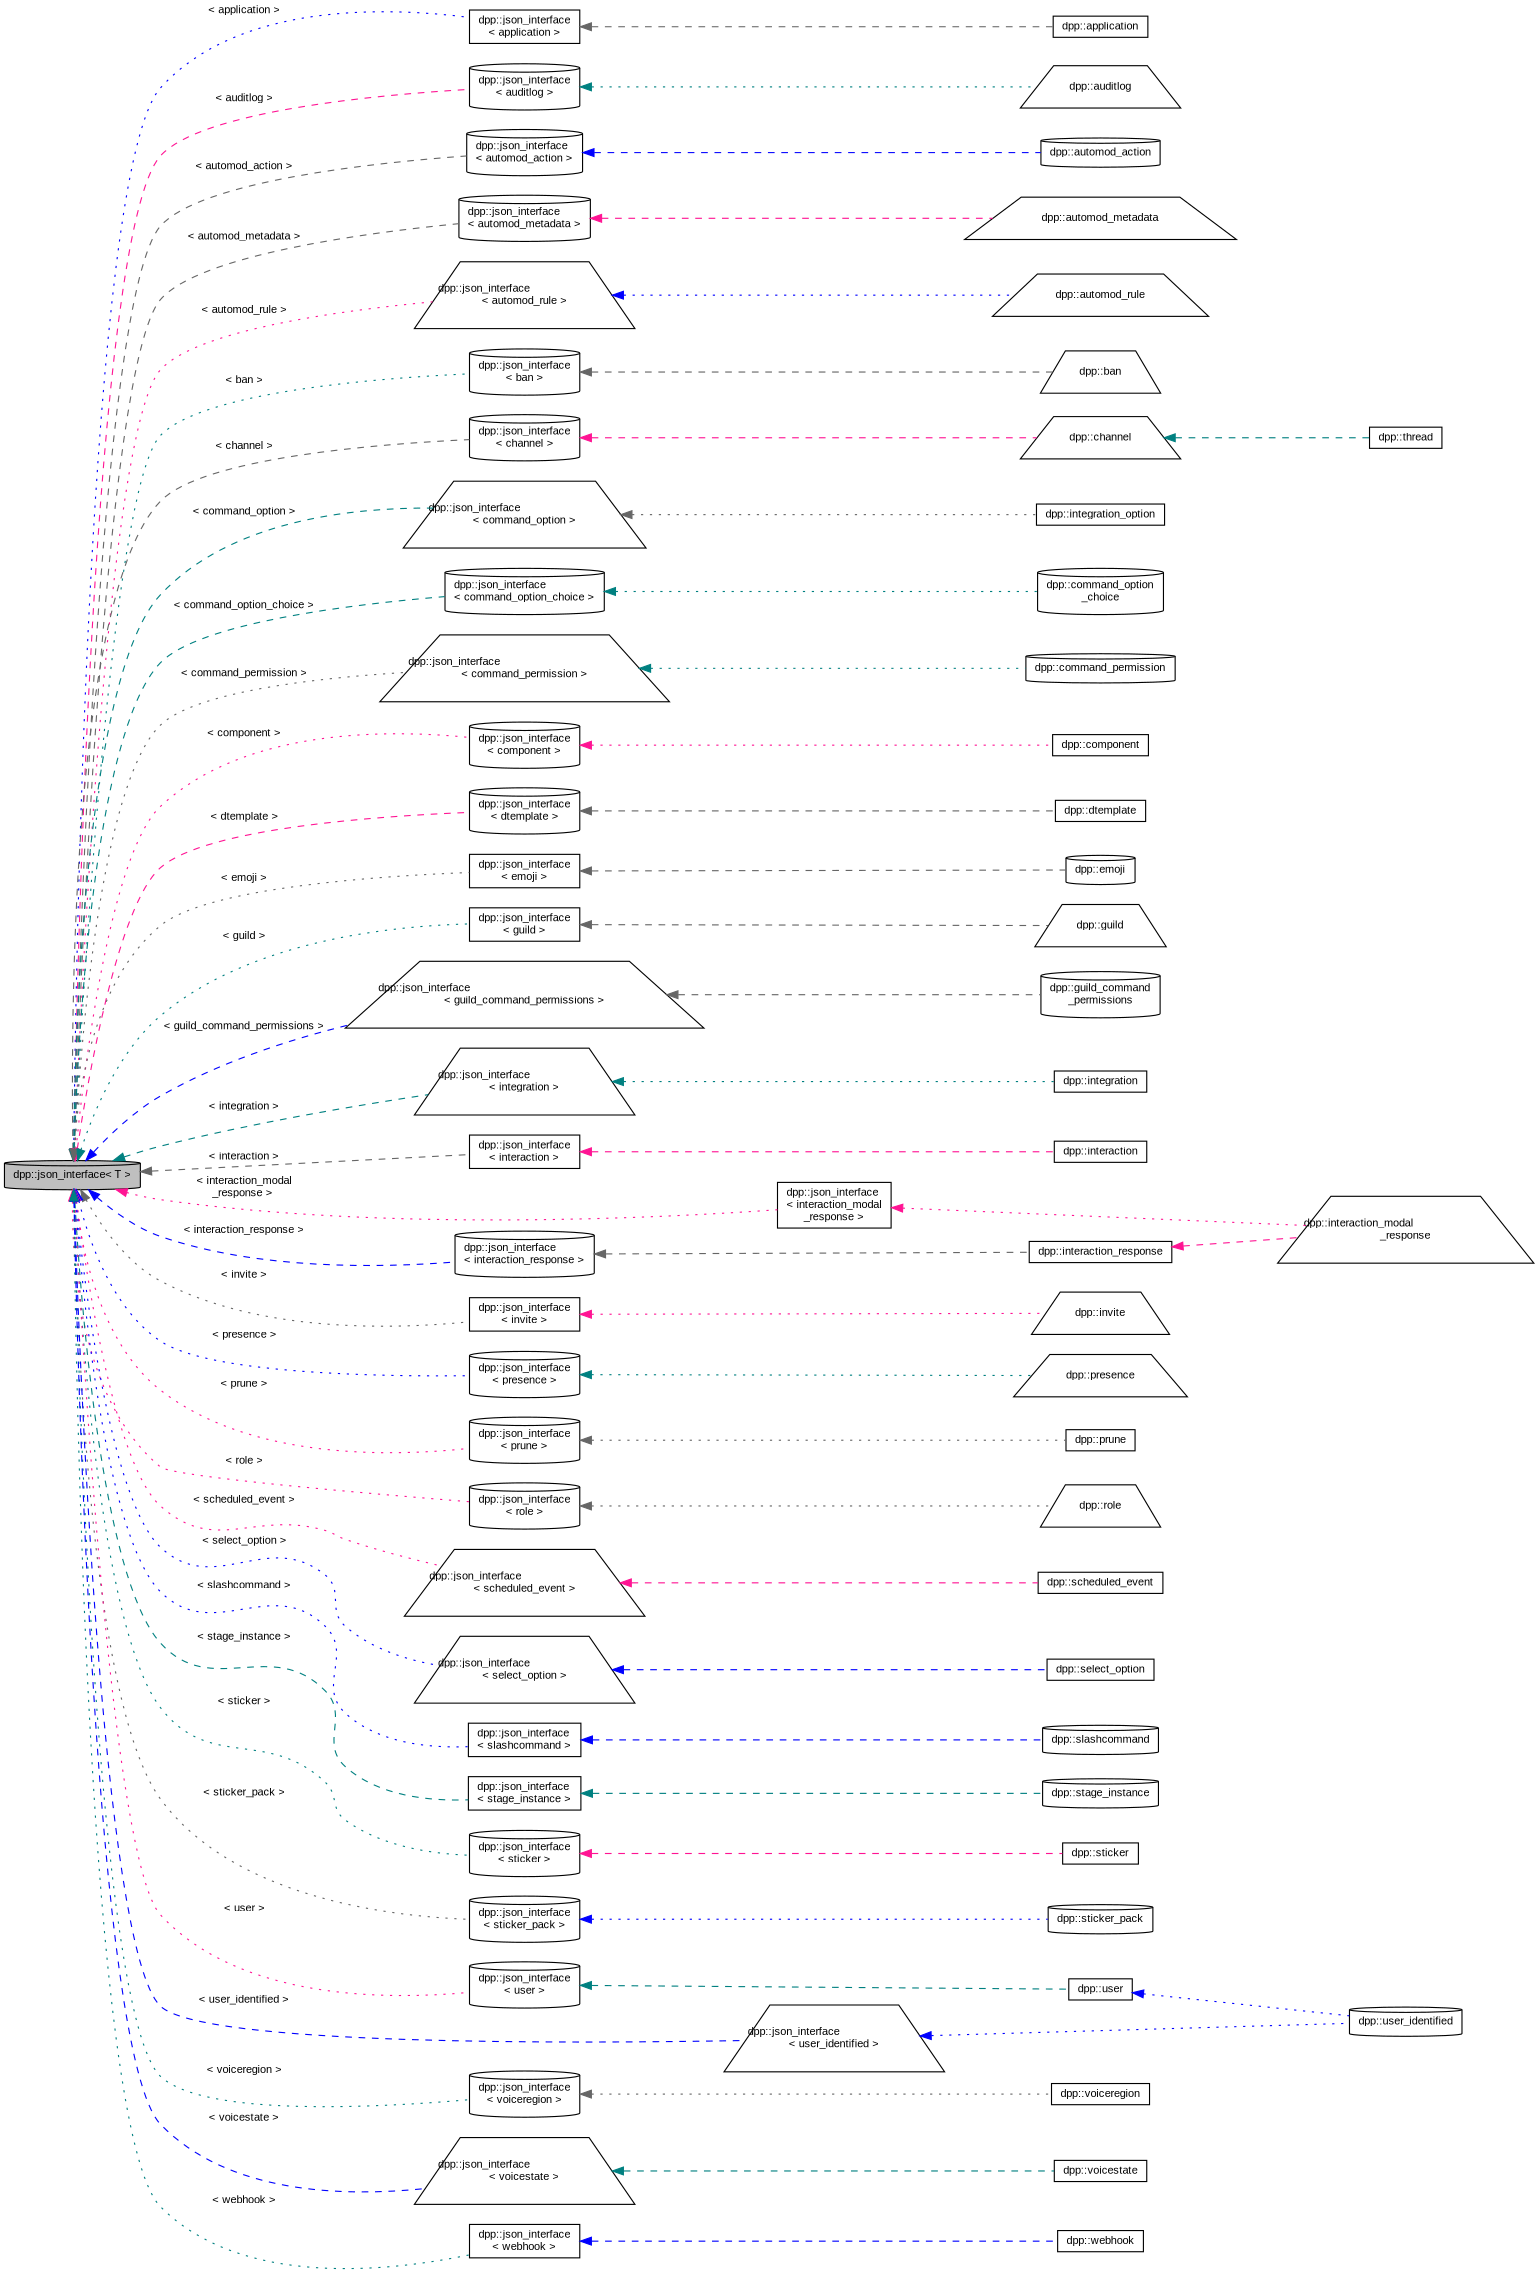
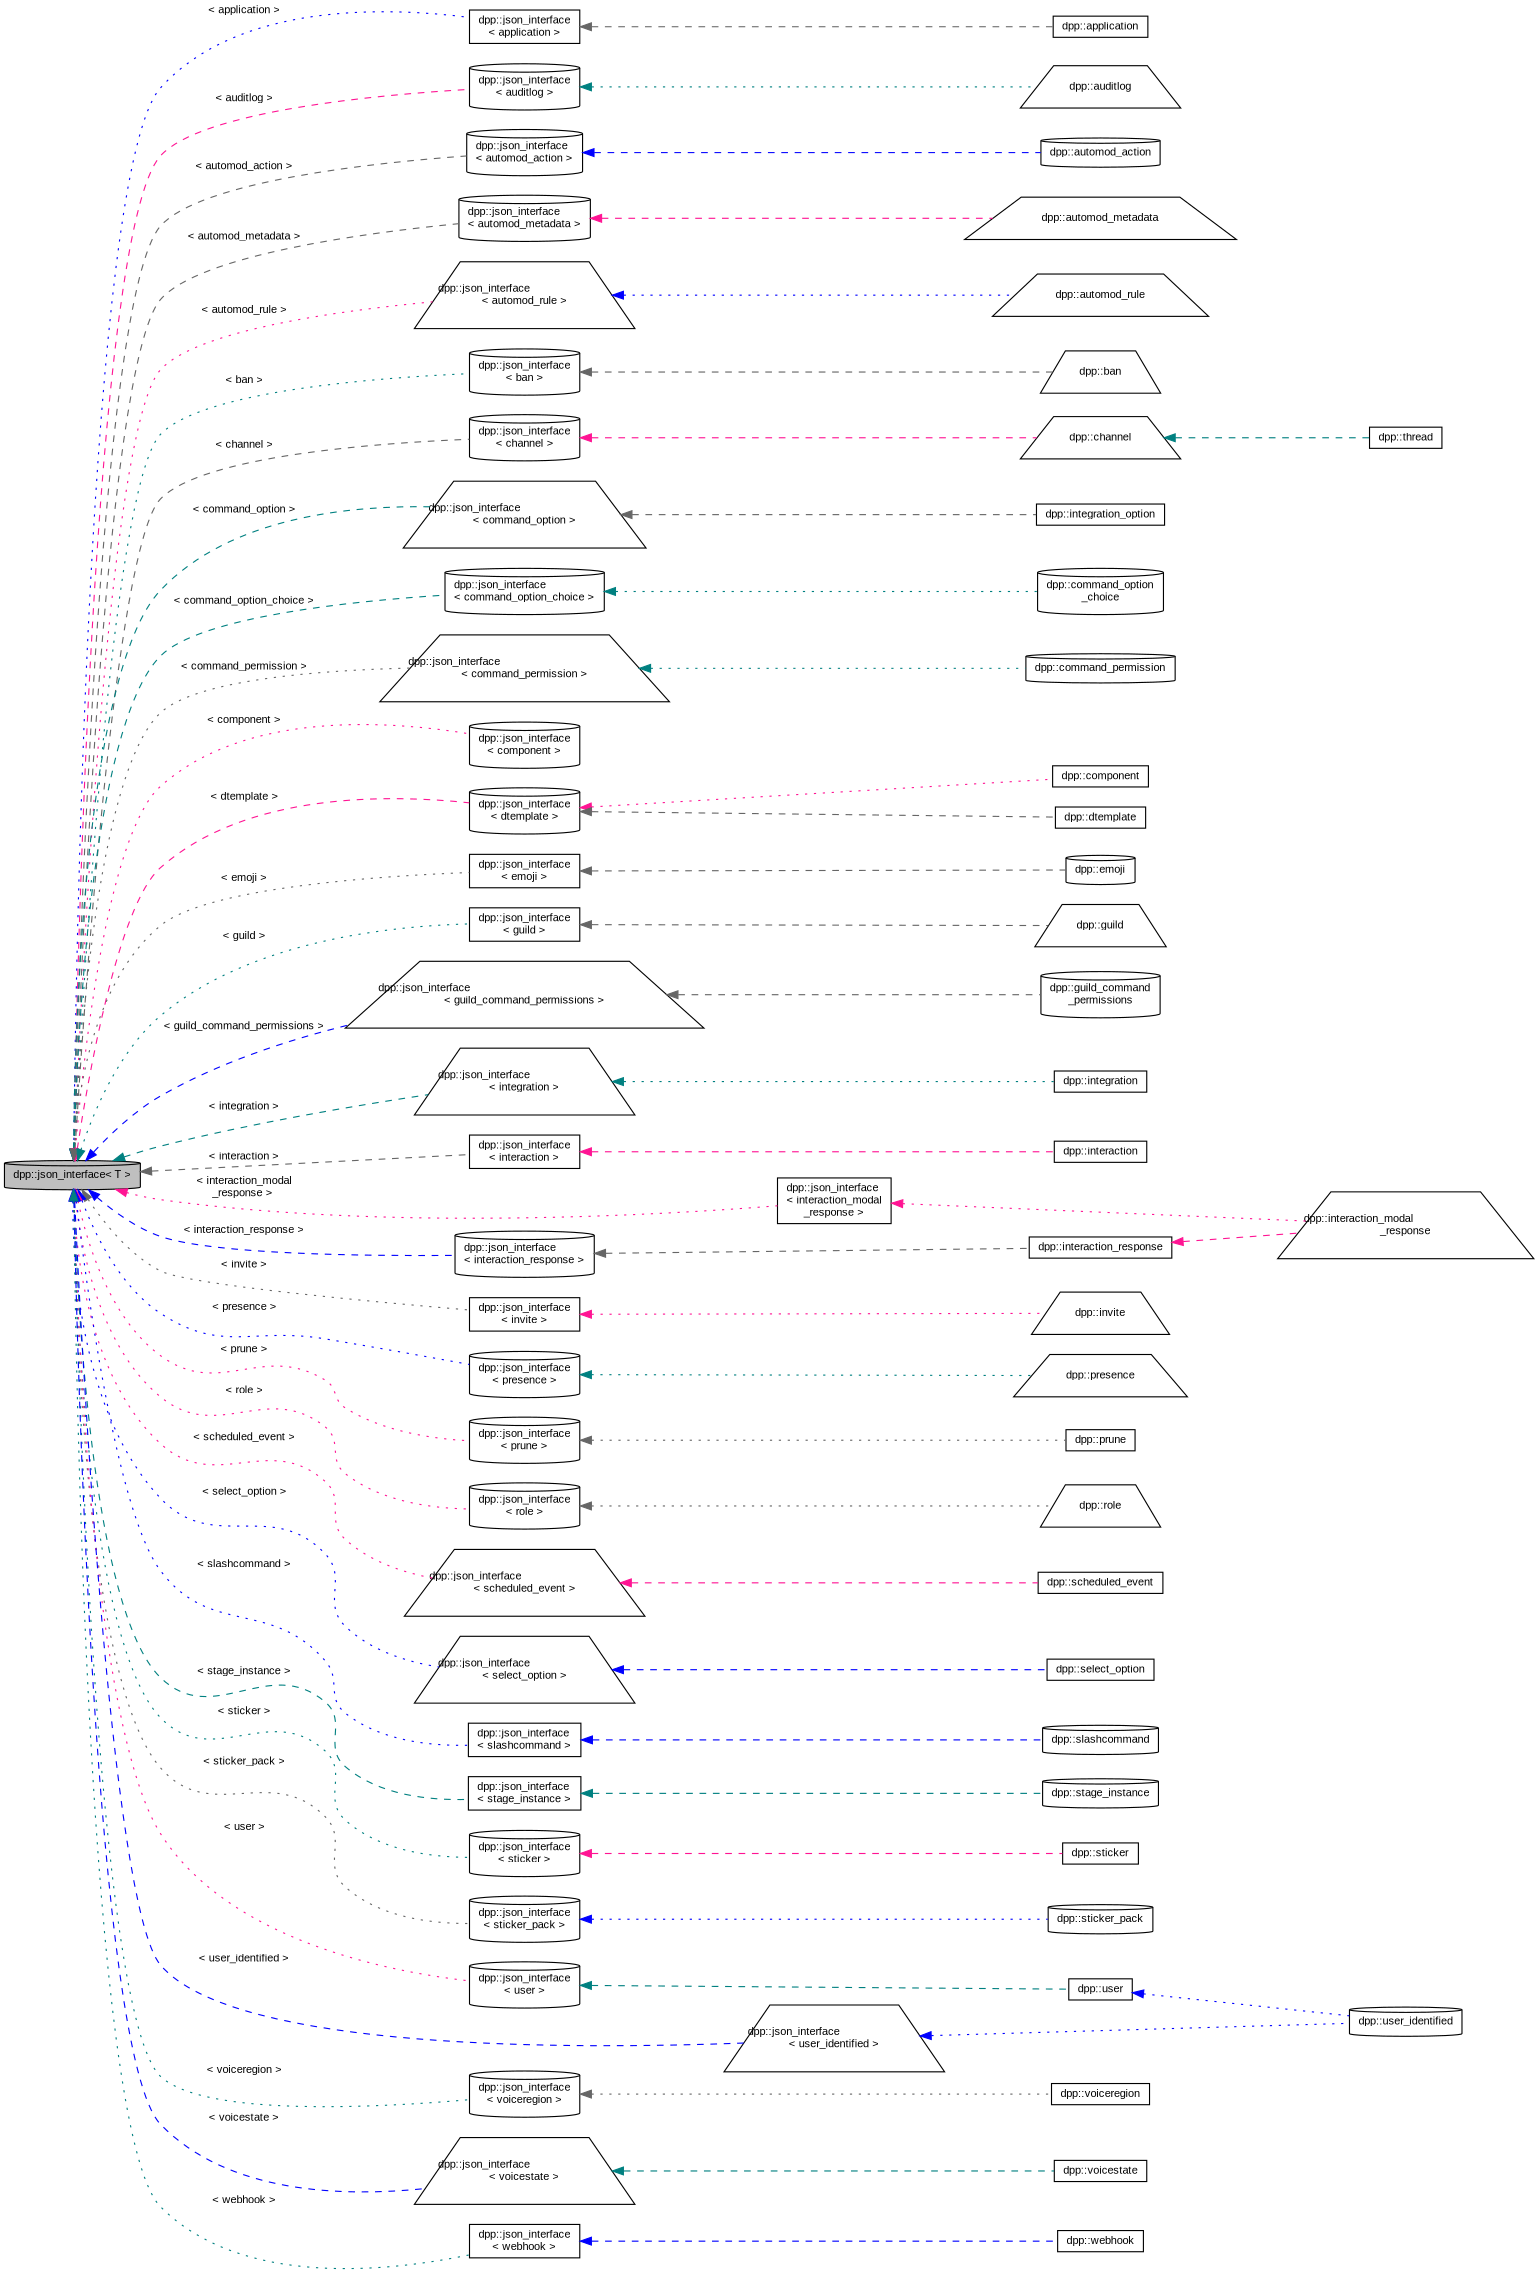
edge "dpp::integration_option" -> "dpp::json_interface < command_option >": style dotted -> dashed
edge "dpp::component" -> "dpp::json_interface < component >": now "dpp::component" -> "dpp::json_interface < dtemplate >"
